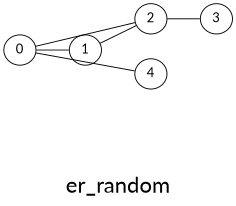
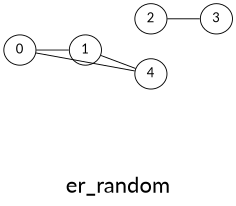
edge "2" -- "0": removed
edge "2" -- "1": now "4" -- "1"
